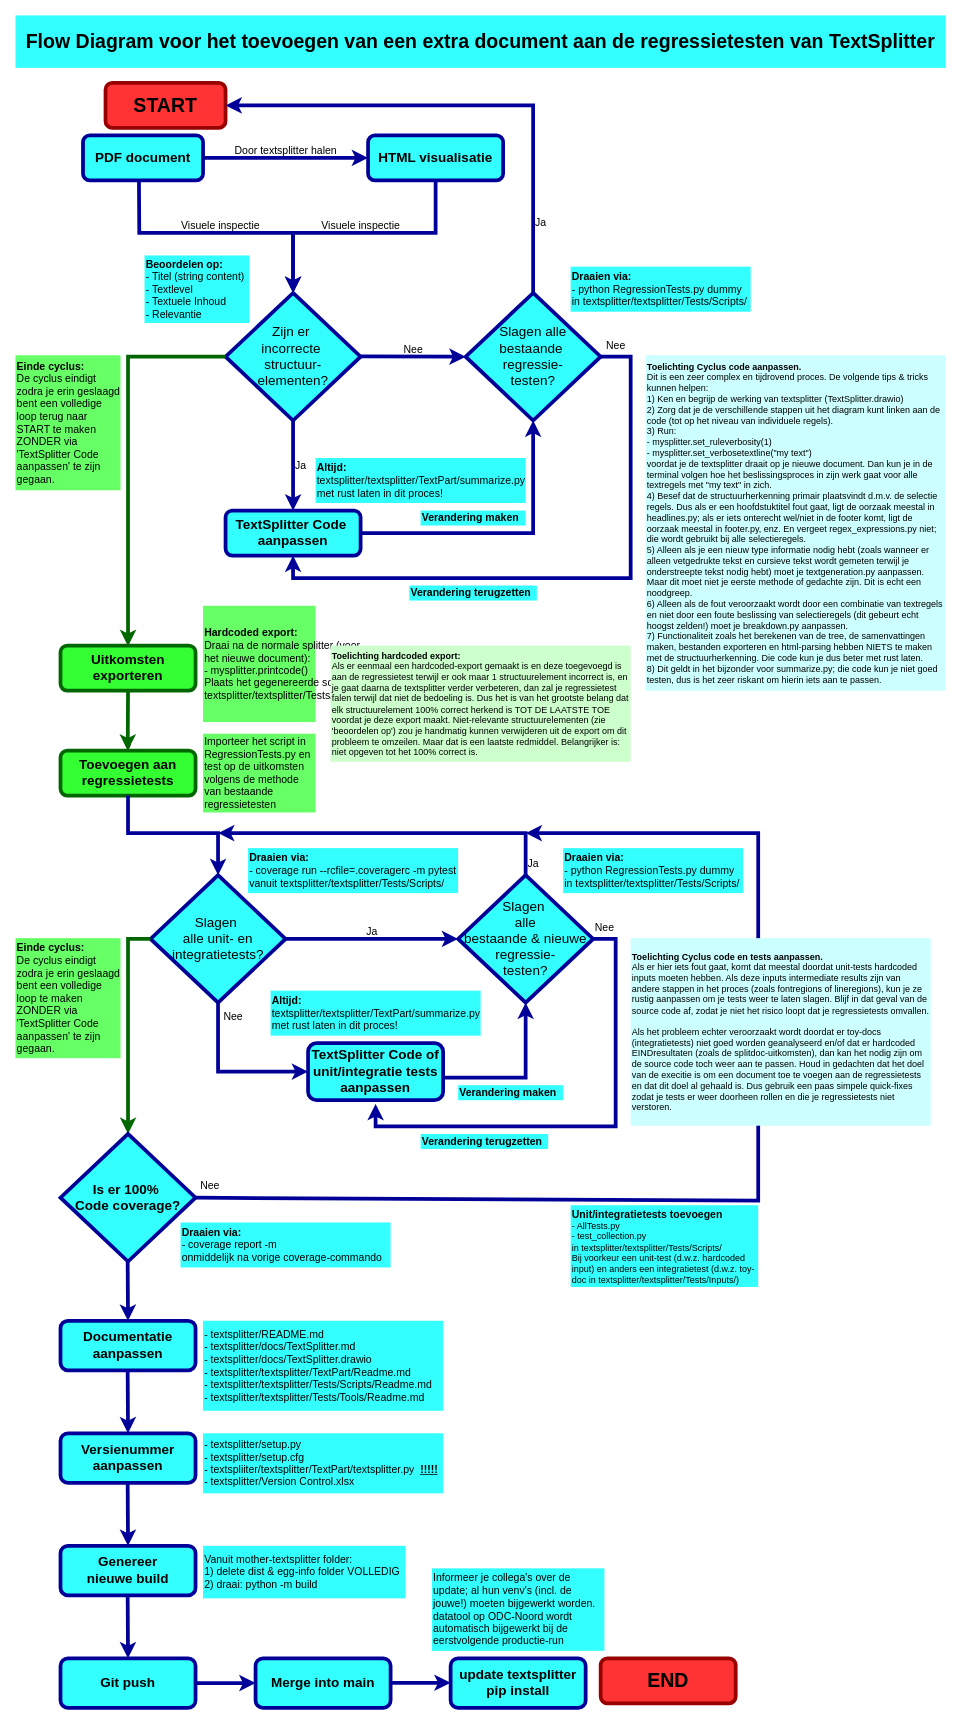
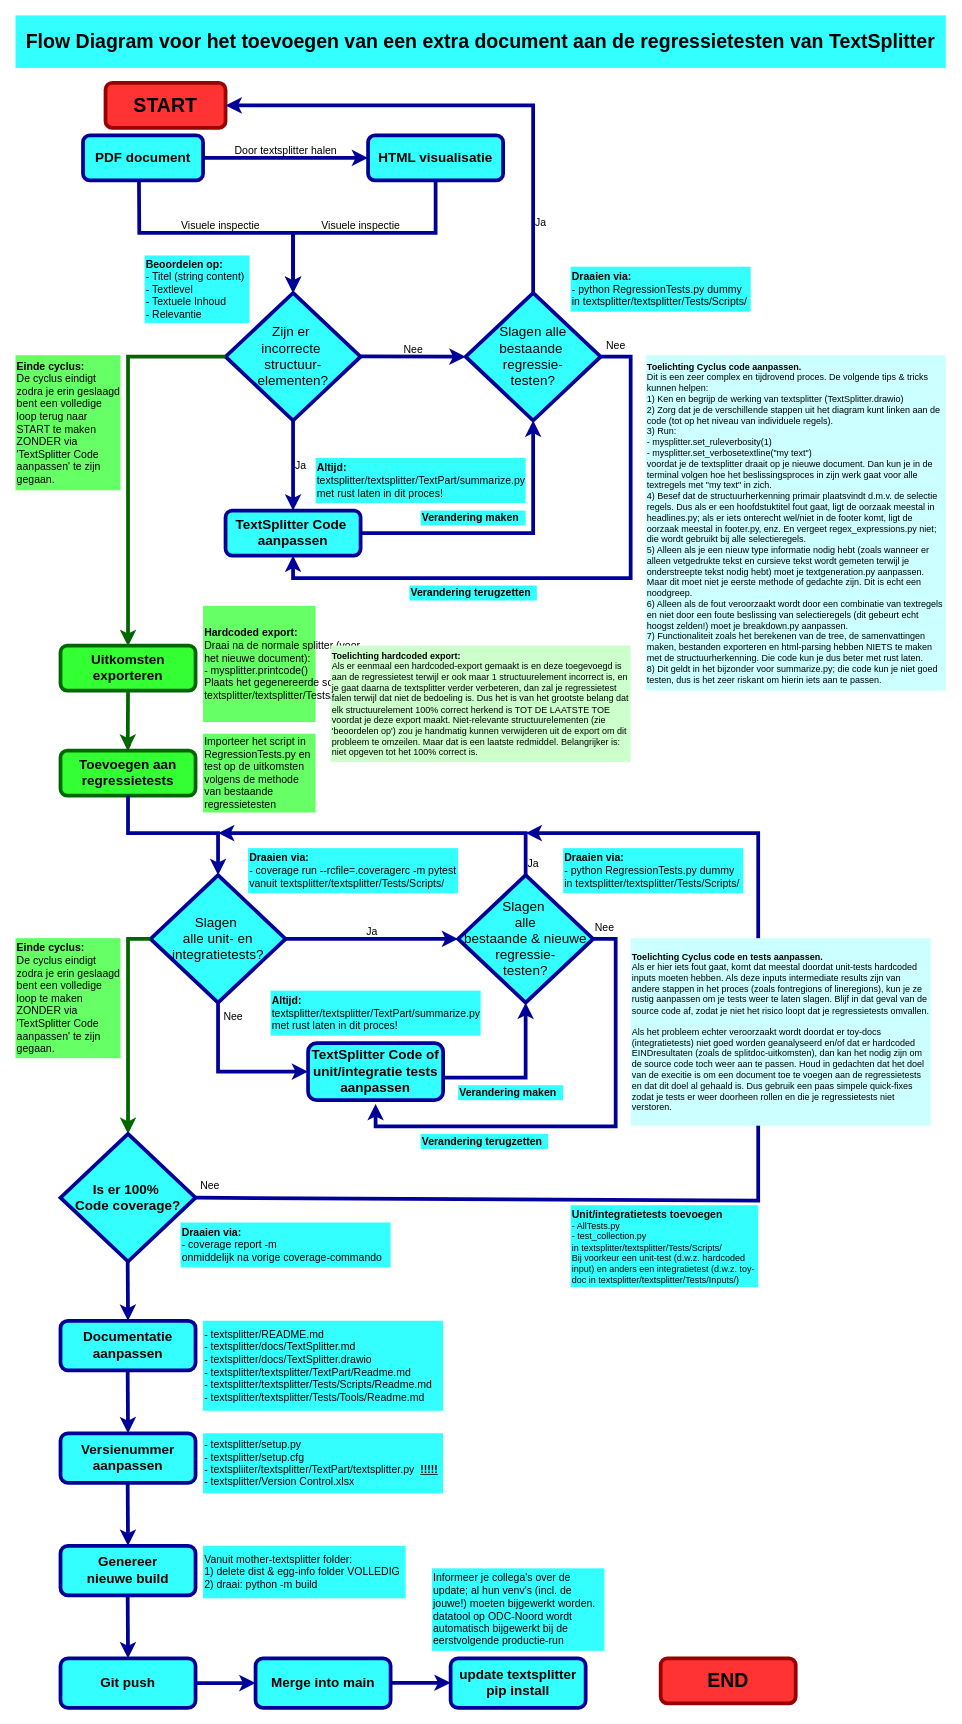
node "END": moved (668, 1680) -> (728, 1680)
